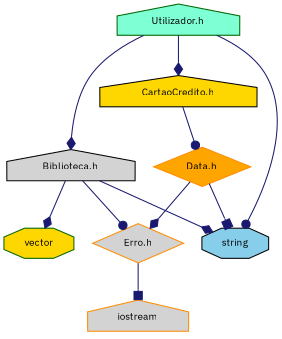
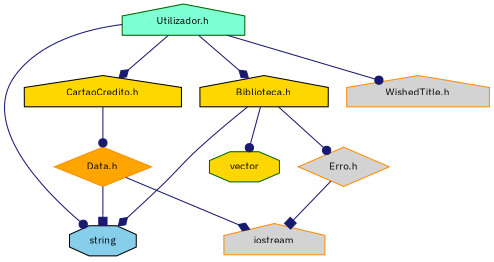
node "WishedTitle.h": added
node "Biblioteca.h": fillcolor lightgrey -> gold
edge "Biblioteca.h" -> "vector": arrowhead diamond -> dot
edge "Data.h" -> "Erro.h": now "Data.h" -> "iostream"
